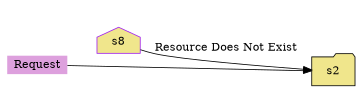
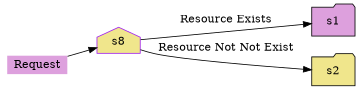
node "s1": added
edge "s8" -> "s2": label "Resource Does Not Exist" -> "Resource Not Not Exist"
edge "Request" -> "s2": now "Request" -> "s8"
